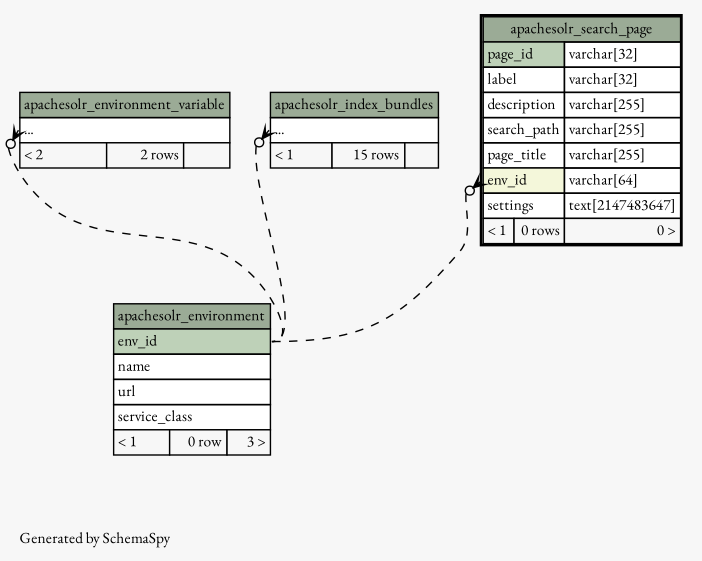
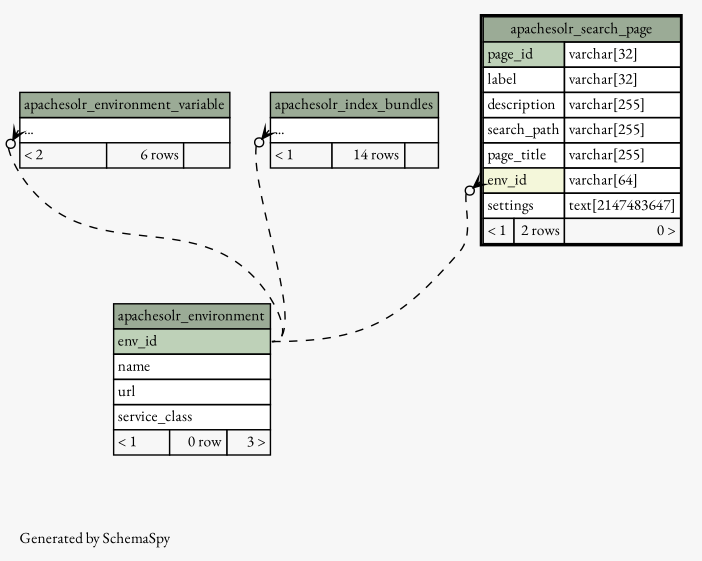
node "apachesolr_environment_variable": text "2 rows" -> "6 rows"
node "apachesolr_index_bundles": text "15 rows" -> "14 rows"
node "apachesolr_search_page": text "0 rows" -> "2 rows"
